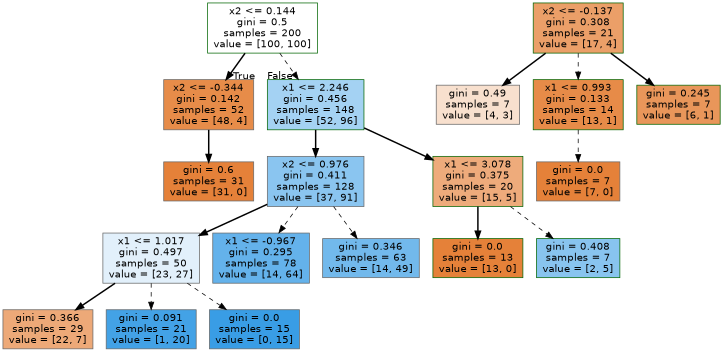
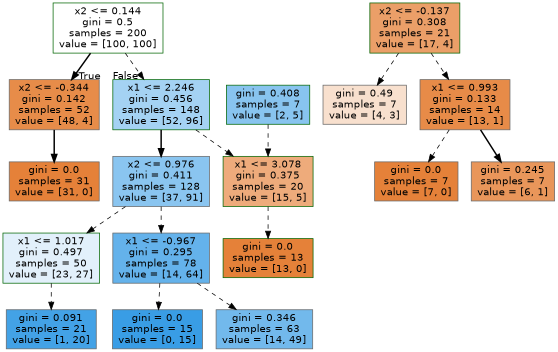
edge "x2 <= -0.137 gini = 0.308 samples = 21 value = [17, 4]" -> "gini = 0.49 samples = 7 value = [4, 3]": style bold -> dashed
edge "x2 <= -0.137 gini = 0.308 samples = 21 value = [17, 4]" -> "gini = 0.245 samples = 7 value = [6, 1]": now "x1 <= 0.993 gini = 0.133 samples = 14 value = [13, 1]" -> "gini = 0.245 samples = 7 value = [6, 1]"
node "x1 <= 0.993 gini = 0.133 samples = 14 value = [13, 1]": color darkgreen -> gray40
node "gini = 0.245 samples = 7 value = [6, 1]": color darkgreen -> gray40
edge "x1 <= 2.246 gini = 0.456 samples = 148 value = [52, 96]" -> "x1 <= 3.078 gini = 0.375 samples = 20 value = [15, 5]": style bold -> dashed
node "gini = 0.6 samples = 31 value = [31, 0]": label "gini = 0.6 samples = 31 value = [31, 0]" -> "gini = 0.0 samples = 31 value = [31, 0]"
edge "x2 <= 0.976 gini = 0.411 samples = 128 value = [37, 91]" -> "x1 <= 1.017 gini = 0.497 samples = 50 value = [23, 27]": style bold -> dashed
edge "x1 <= 3.078 gini = 0.375 samples = 20 value = [15, 5]" -> "gini = 0.0 samples = 13 value = [13, 0]": style bold -> dashed
edge "x2 <= 0.976 gini = 0.411 samples = 128 value = [37, 91]" -> "gini = 0.346 samples = 63 value = [14, 49]": now "x1 <= -0.967 gini = 0.295 samples = 78 value = [14, 64]" -> "gini = 0.346 samples = 63 value = [14, 49]"
edge "x1 <= 3.078 gini = 0.375 samples = 20 value = [15, 5]" -> "gini = 0.408 samples = 7 value = [2, 5]": reversed
node "x1 <= 1.017 gini = 0.497 samples = 50 value = [23, 27]": color gray40 -> darkgreen
edge "x1 <= 1.017 gini = 0.497 samples = 50 value = [23, 27]" -> "gini = 0.0 samples = 15 value = [0, 15]": now "x1 <= -0.967 gini = 0.295 samples = 78 value = [14, 64]" -> "gini = 0.0 samples = 15 value = [0, 15]"
node "gini = 0.366 samples = 29 value = [22, 7]": removed
